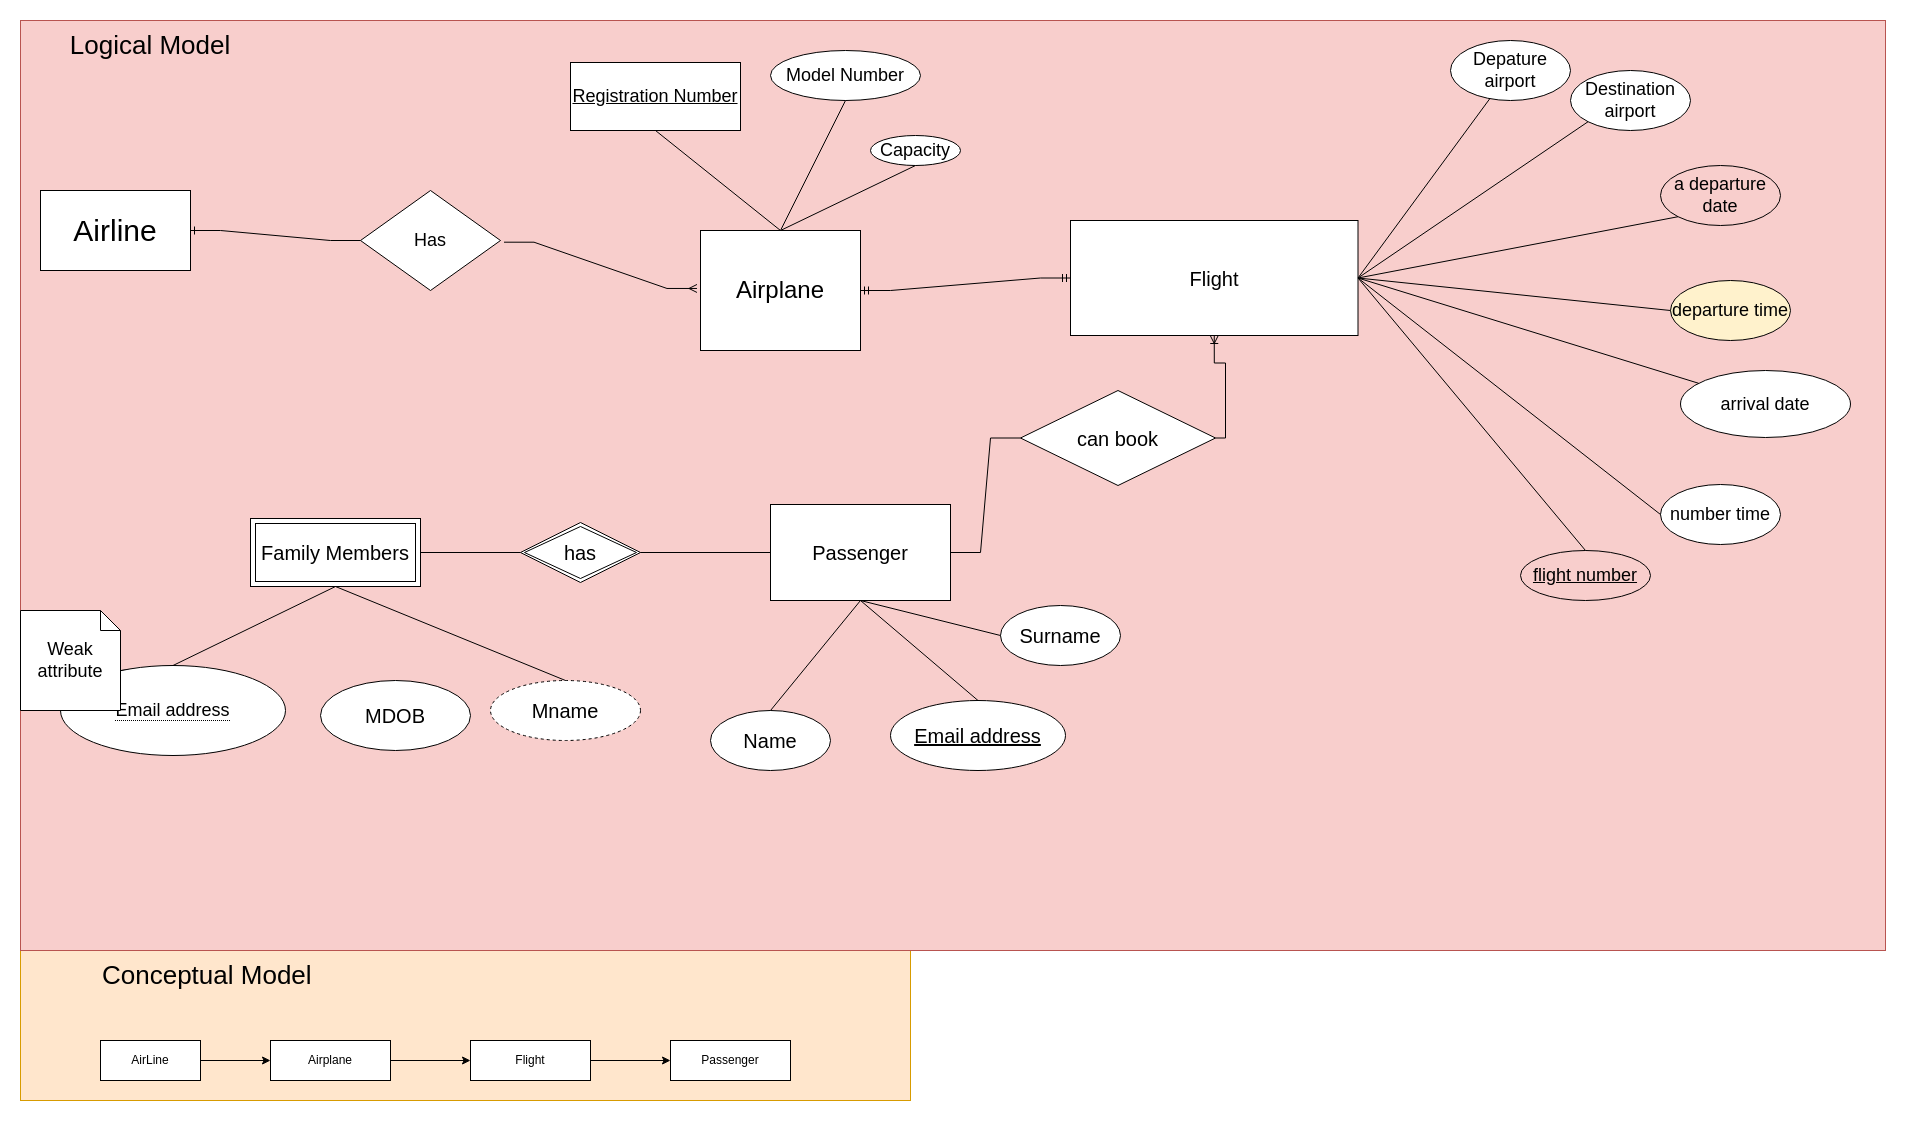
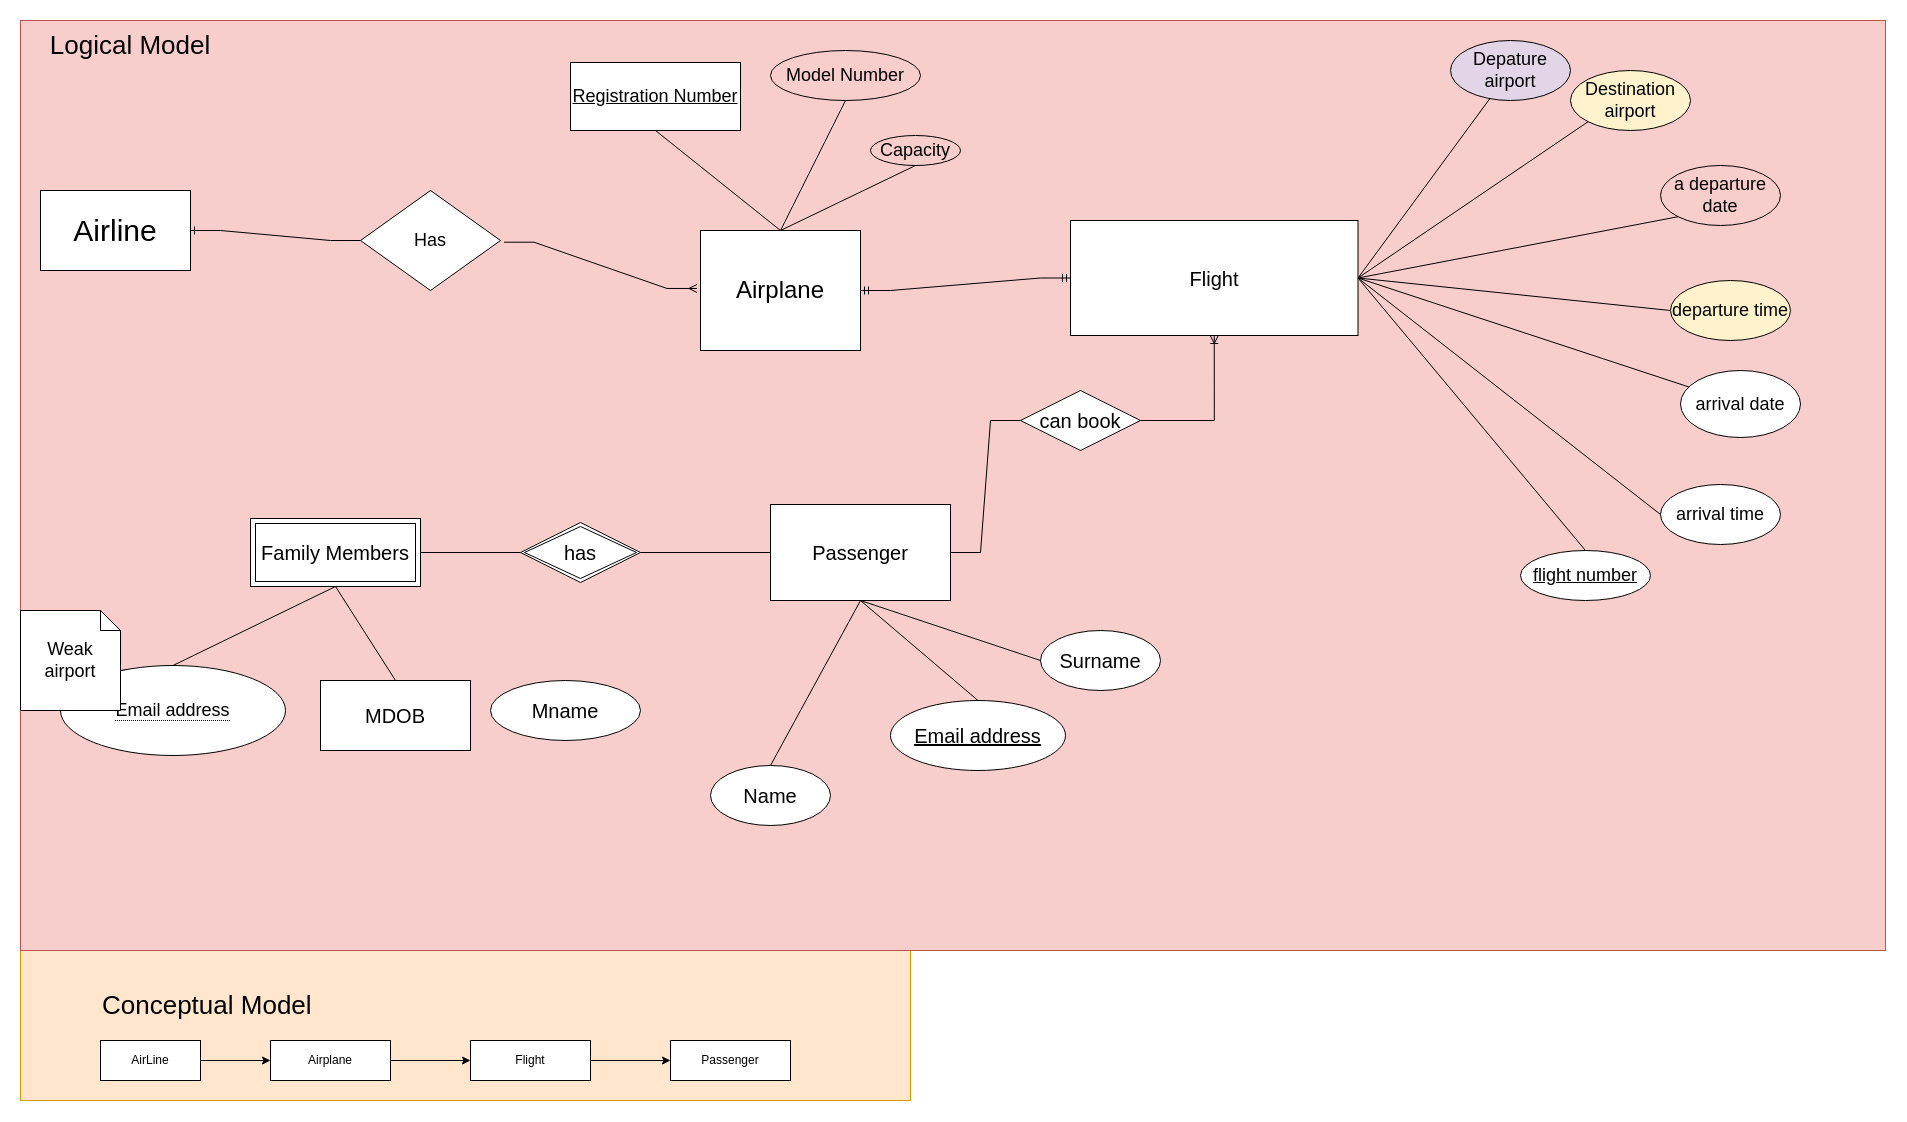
node "Logical Model": moved (151, 46) -> (131, 46)
node "Depature airport": fillcolor #ffffff -> #e1d5e7
node "Model Number": fillcolor #ffffff -> #f8cecc
node "Destination airport": fillcolor #ffffff -> #fff2cc
node "Capacity": fillcolor #ffffff -> #f8cecc
node "arrival date": size 170x67 -> 120x67
node "can book": size 195x95 -> 120x60
node "number time": label "number time" -> "arrival time"
node "flight number": fillcolor #f8cecc -> #ffffff
edge "Family Members" -- "Mname": removed
edge "Family Members" -- "MDOB": added
node "Surname": moved (1061, 636) -> (1101, 661)
node "Weak attribute": label "Weak attribute" -> "Weak airport"
node "Mname": style dashed -> solid
node "MDOB": shape ellipse -> rectangle
node "Name": moved (771, 741) -> (771, 796)
node "Conceptual Model": moved (226, 976) -> (226, 1006)
